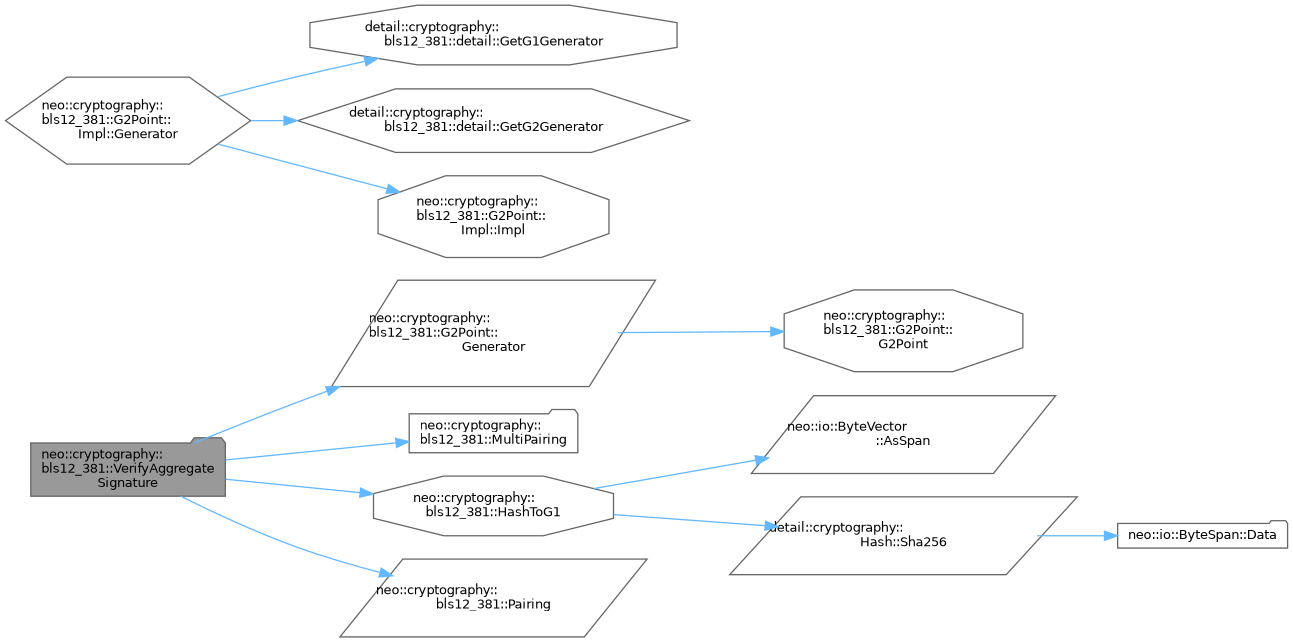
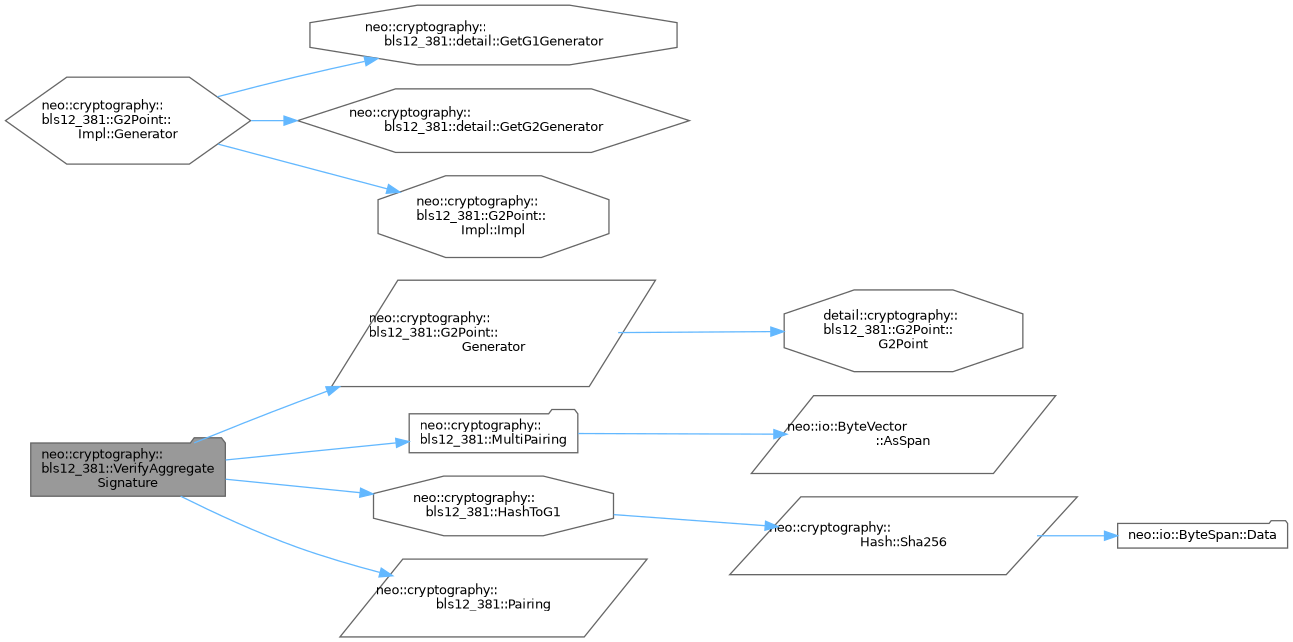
node "detail::cryptography:: bls12_381::detail::GetG1Generator": label "detail::cryptography:: bls12_381::detail::GetG1Generator" -> "neo::cryptography:: bls12_381::detail::GetG1Generator"
node "detail::cryptography:: bls12_381::detail::GetG2Generator": label "detail::cryptography:: bls12_381::detail::GetG2Generator" -> "neo::cryptography:: bls12_381::detail::GetG2Generator"
node "neo::cryptography:: bls12_381::G2Point:: G2Point": label "neo::cryptography:: bls12_381::G2Point:: G2Point" -> "detail::cryptography:: bls12_381::G2Point:: G2Point"
edge "neo::cryptography:: bls12_381::HashToG1" -> "neo::io::ByteVector ::AsSpan": now "neo::cryptography:: bls12_381::MultiPairing" -> "neo::io::ByteVector ::AsSpan"
node "detail::cryptography:: Hash::Sha256": label "detail::cryptography:: Hash::Sha256" -> "neo::cryptography:: Hash::Sha256"
